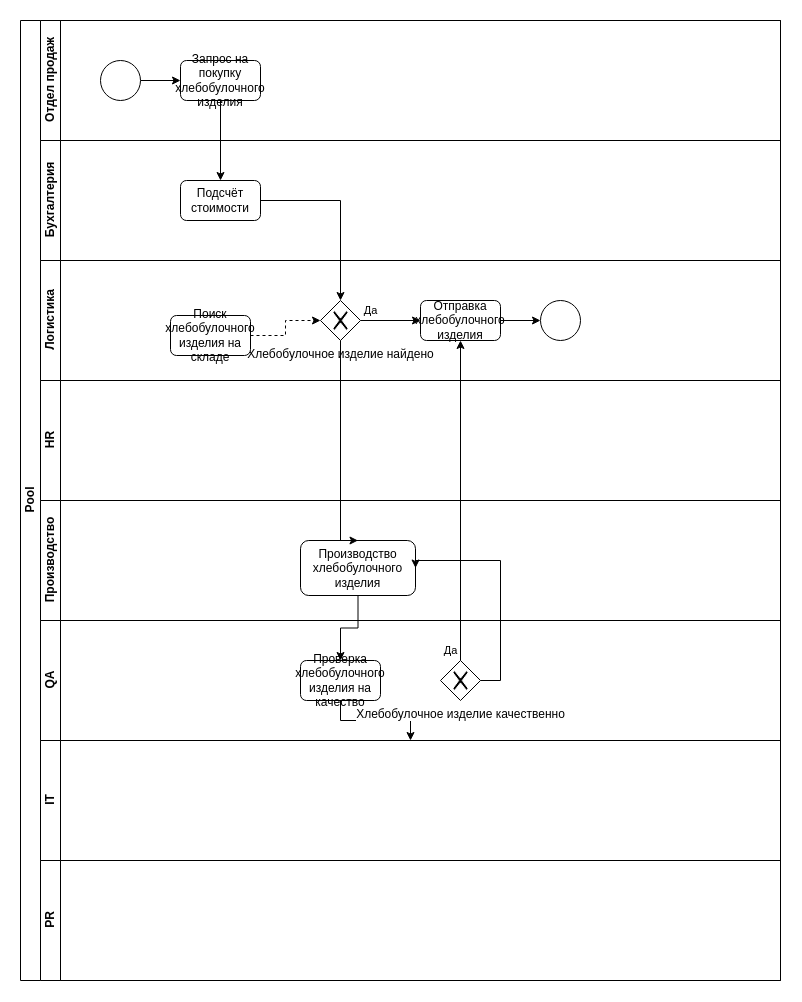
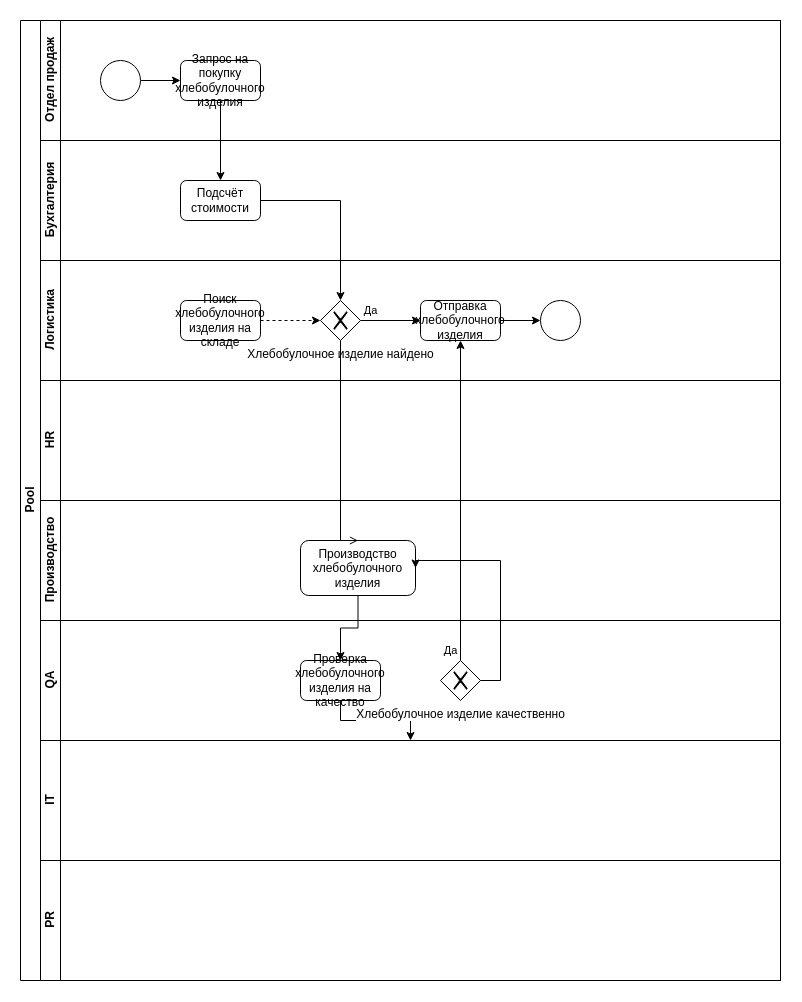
node "Поиск хлебобулочного изделия на складе": moved (211, 336) -> (221, 321)
edge "Хлебобулочное изделие найдено" -> "Производство хлебобулочного изделия": arrowhead classic -> open
